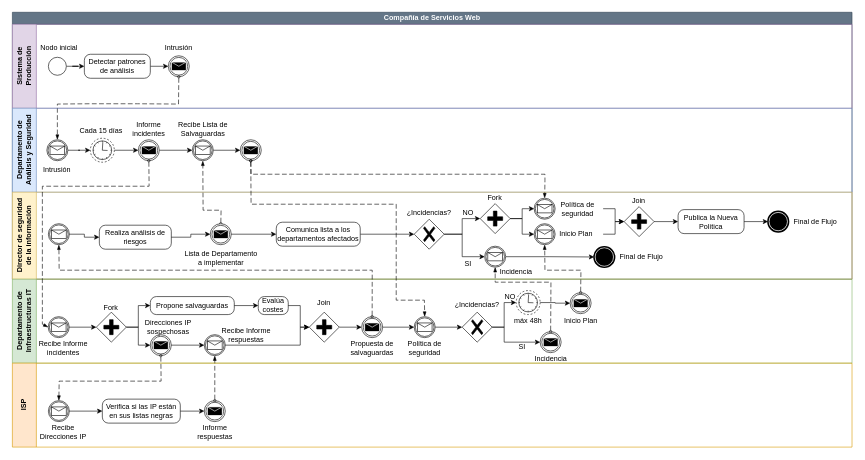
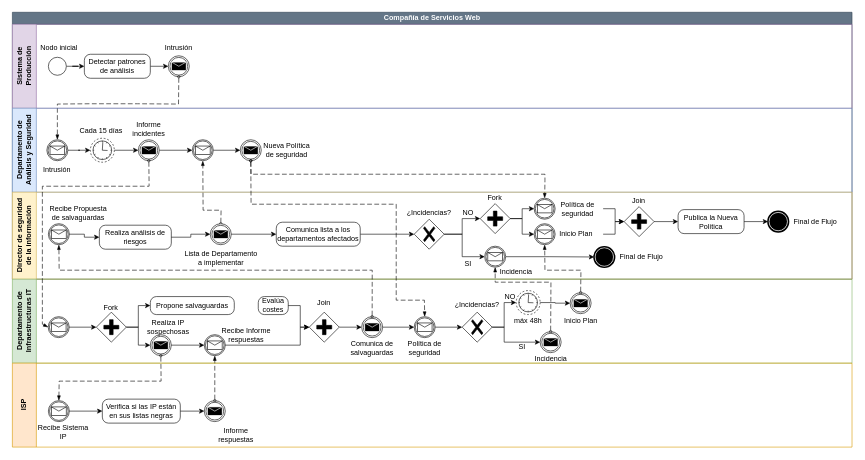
node "Recibe Lista de Salvaguardas": removed
node "Nueva Política de seguridad": added
node "Recibe Propuesta de salvaguardas": added
edge "Propone salvaguardas" -> "Evalúa costes": removed
node "Direcciones IP sospechosas": label "Direcciones IP sospechosas" -> "Realiza IP sospechosas"
node "Recibe Informe incidentes": removed
node "Propuesta de salvaguardas": label "Propuesta de salvaguardas" -> "Comunica de salvaguardas"
node "Recibe Direcciones IP": label "Recibe Direcciones IP" -> "Recibe Sistema IP"
node "Informe respuestas": moved (215, 432) -> (236, 435)
